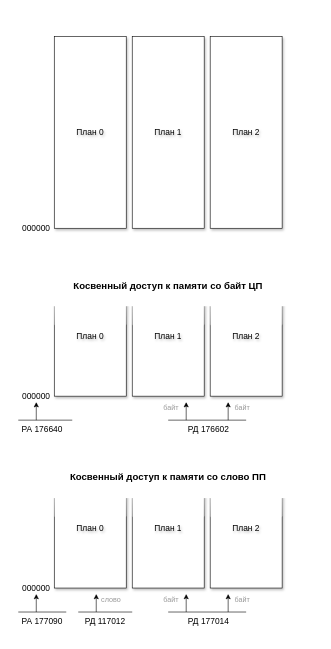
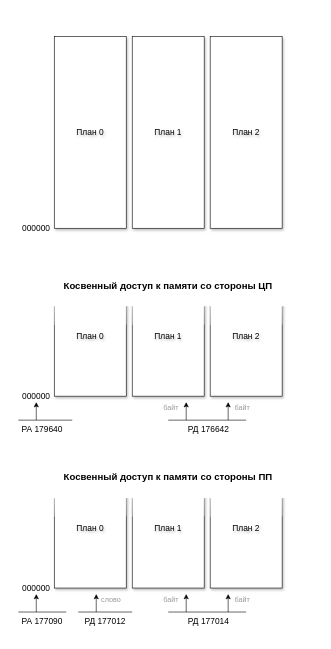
node "Косвенный доступ к памяти со байт ЦП": label "Косвенный доступ к памяти со байт ЦП" -> "Косвенный доступ к памяти со стороны ЦП"
node "РА 176640": label "РА 176640" -> "РА 179640"
node "РД 176602": label "РД 176602" -> "РД 176642"
node "Косвенный доступ к памяти со слово ПП": label "Косвенный доступ к памяти со слово ПП" -> "Косвенный доступ к памяти со стороны ПП"
node "РД 117012": label "РД 117012" -> "РД 177012"
